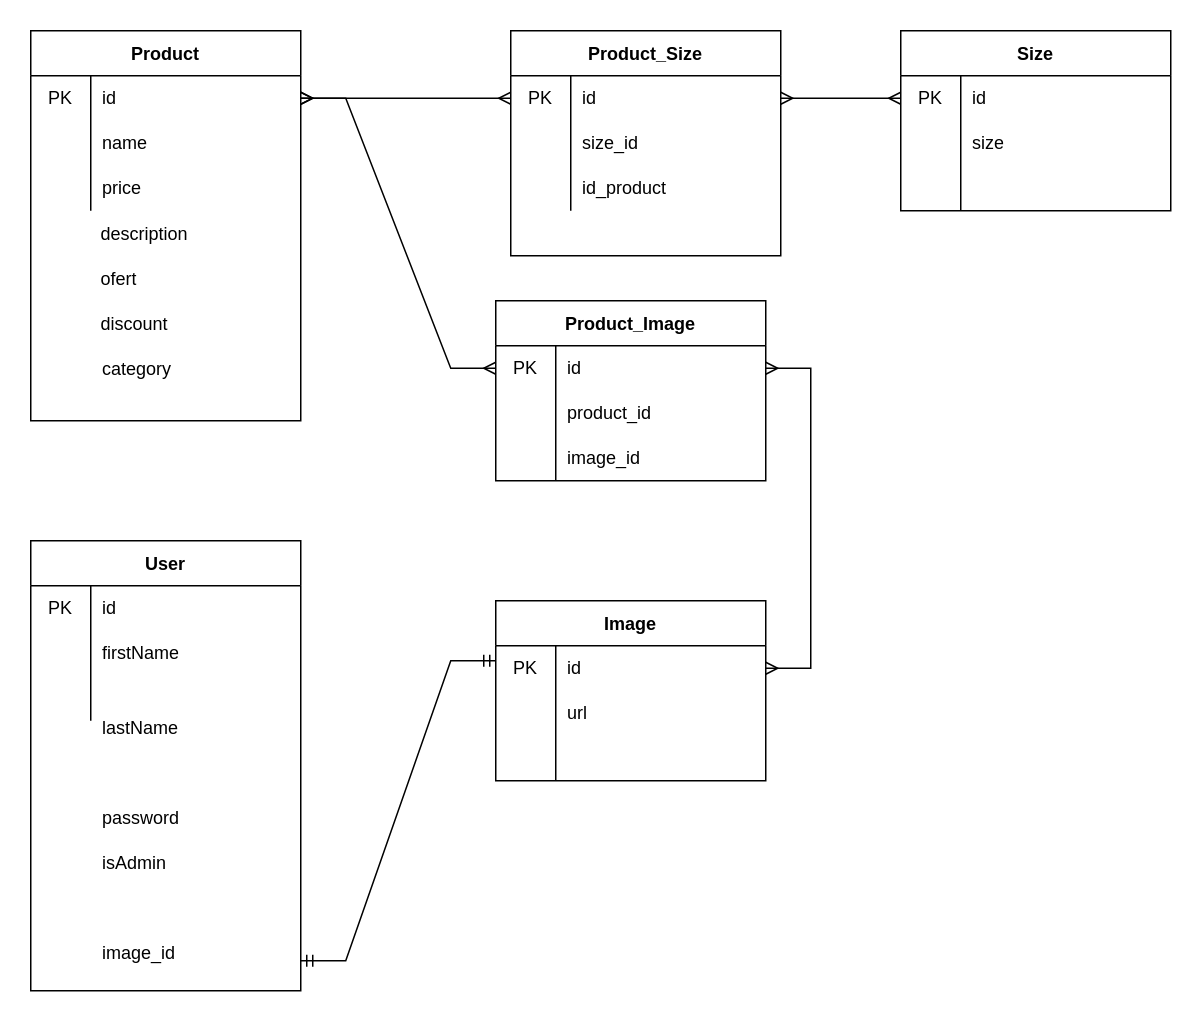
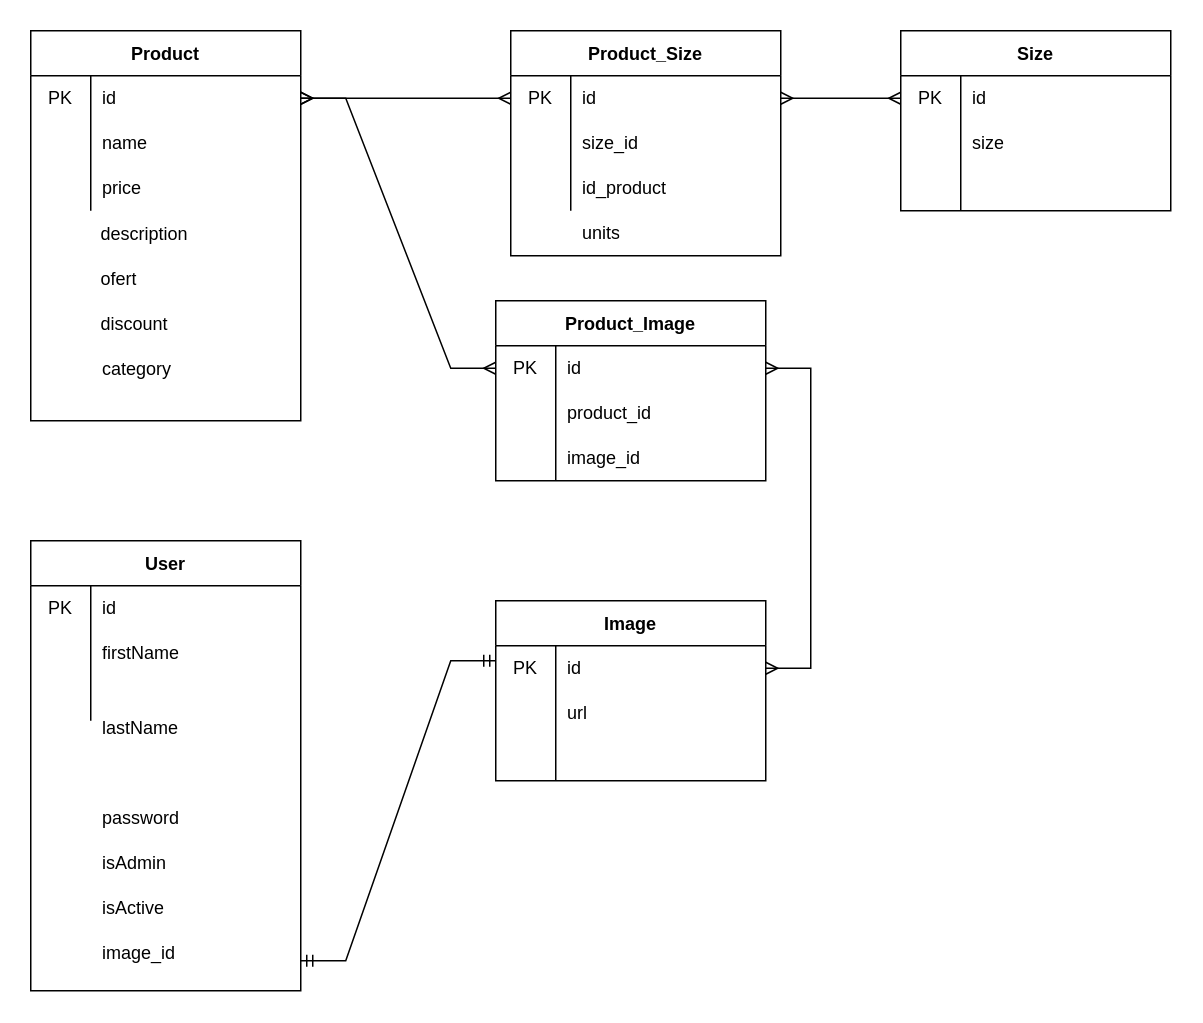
node "units": added
node "isActive": added
